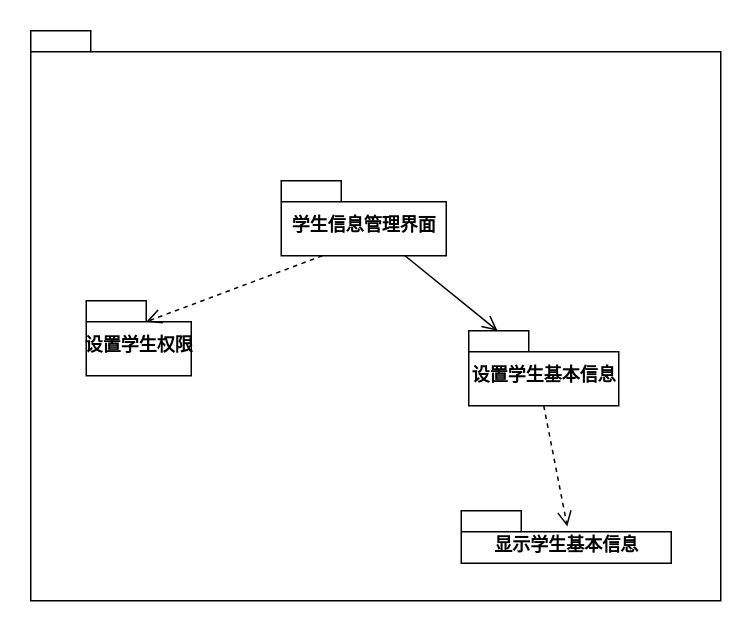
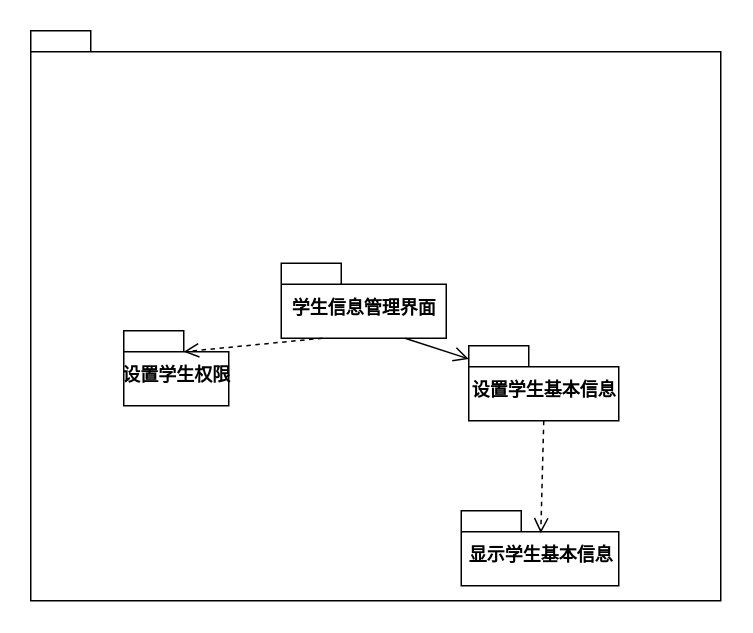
node "学生信息管理界面": moved (364, 218) -> (364, 301)
node "设置学生权限": moved (139, 338) -> (176, 368)
node "设置学生基本信息": moved (544, 368) -> (544, 383)
node "显示学生基本信息": size 210x53 -> 158x75
